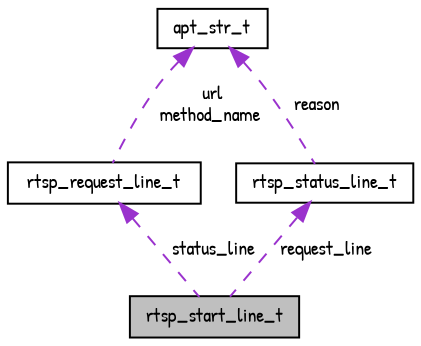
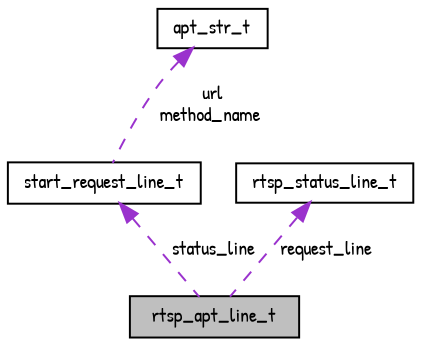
edge "rtsp_status_line_t" -> "apt_str_t": removed, label "reason"
node "rtsp_request_line_t": label "rtsp_request_line_t" -> "start_request_line_t"
node "rtsp_start_line_t": label "rtsp_start_line_t" -> "rtsp_apt_line_t"
